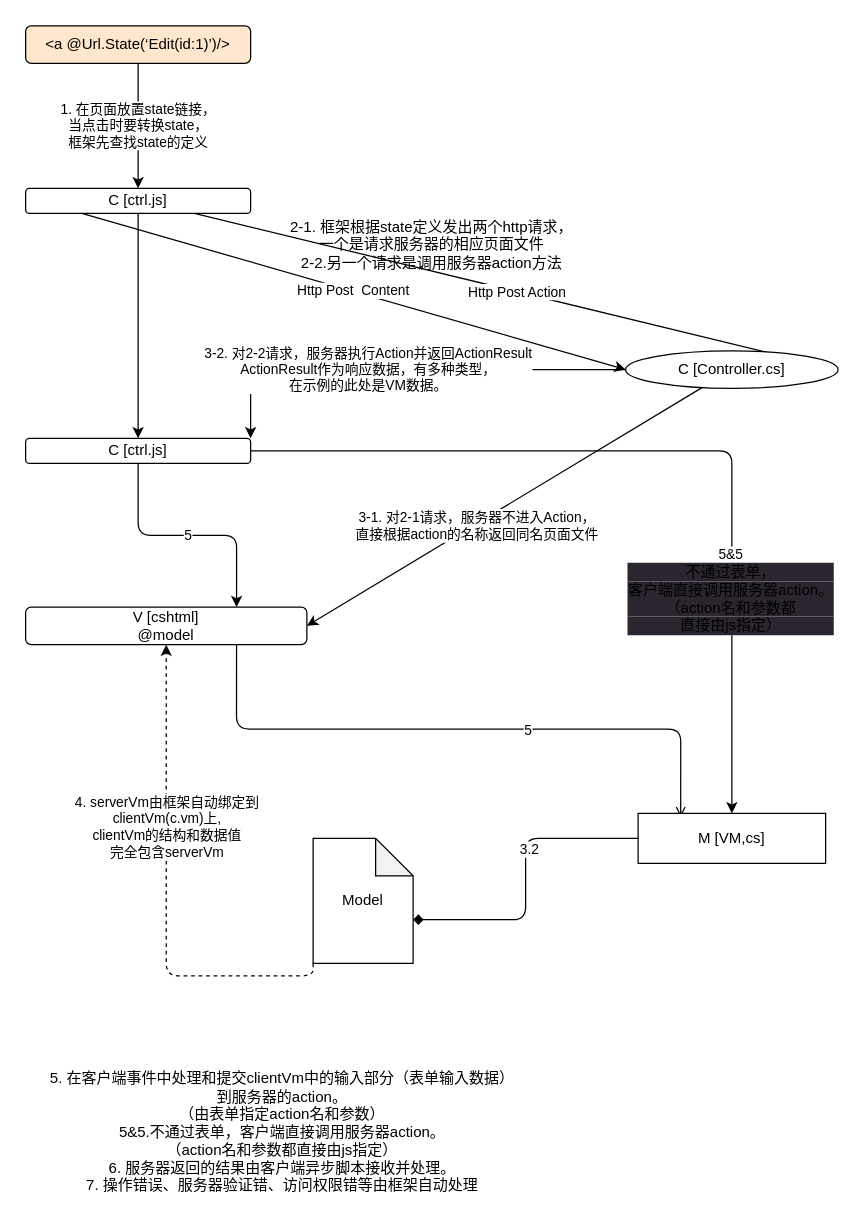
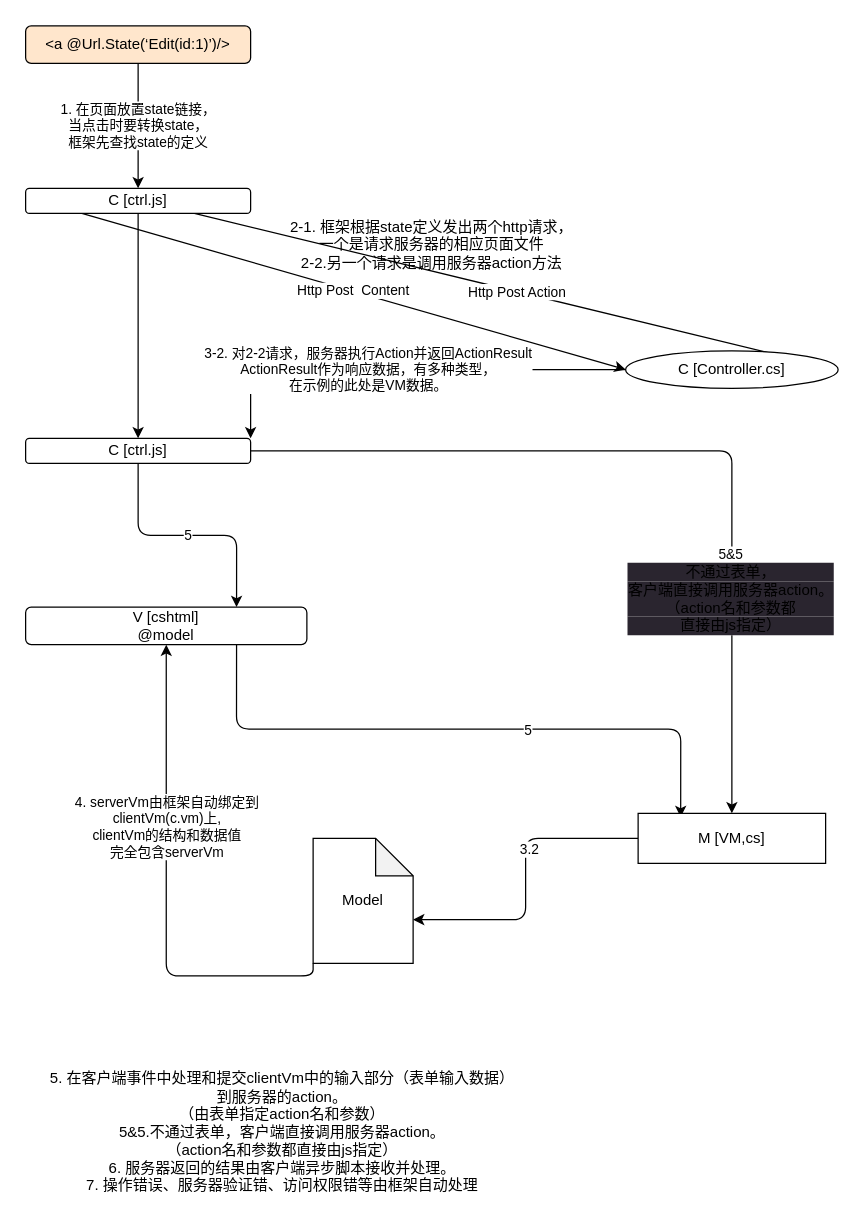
edge "C [Controller.cs]" -> "V [cshtml] @model": removed, label "3-1. 对2-1请求，服务器不进入Action， 直接根据action的名称返回同名页面文件"
edge "V [cshtml] @model" -> "M [VM,cs]": arrowhead open -> classic
edge "M [VM,cs]" -> "Model": arrowhead diamond -> classic
edge "Model" -> "V [cshtml] @model": style dashed -> solid
